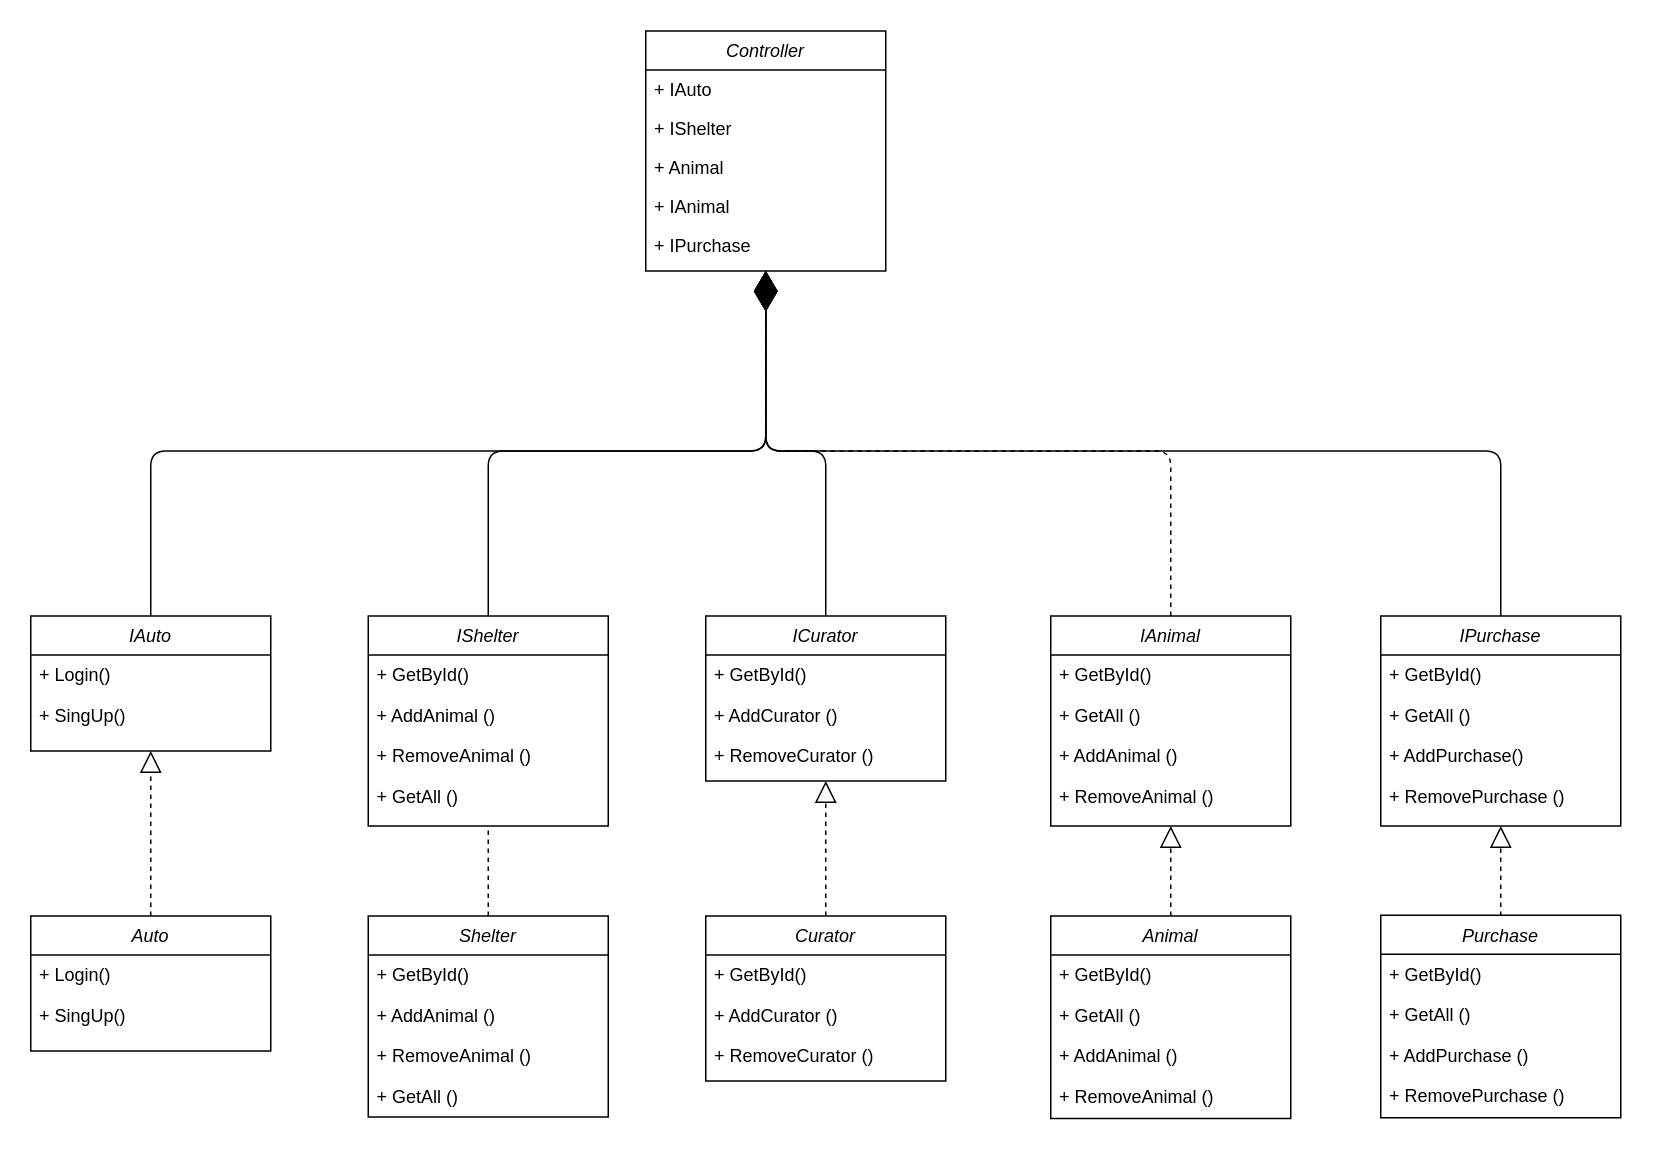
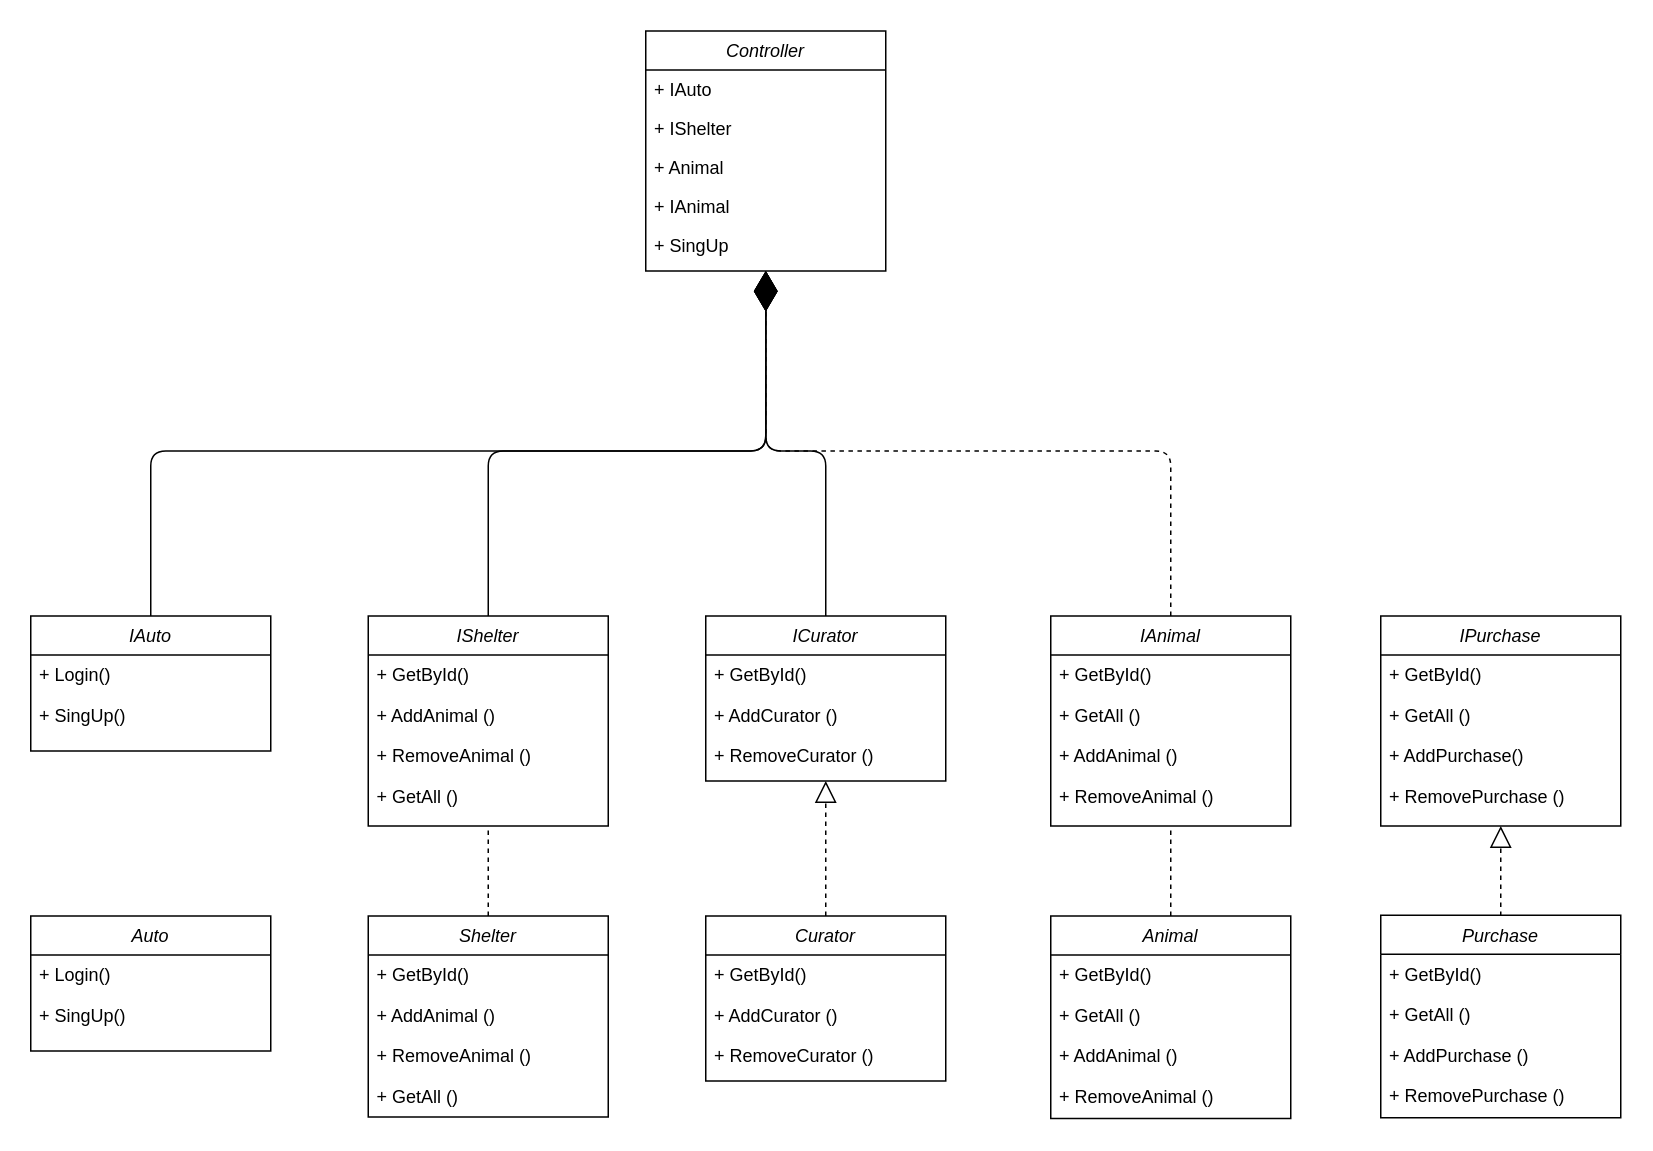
node "+ IPurchase": label "+ IPurchase" -> "+ SingUp"
edge "IPurchase" -> "Controller": removed
edge "Auto" -> "IAuto": removed
edge "Animal" -> "IAnimal": arrowhead block -> none
